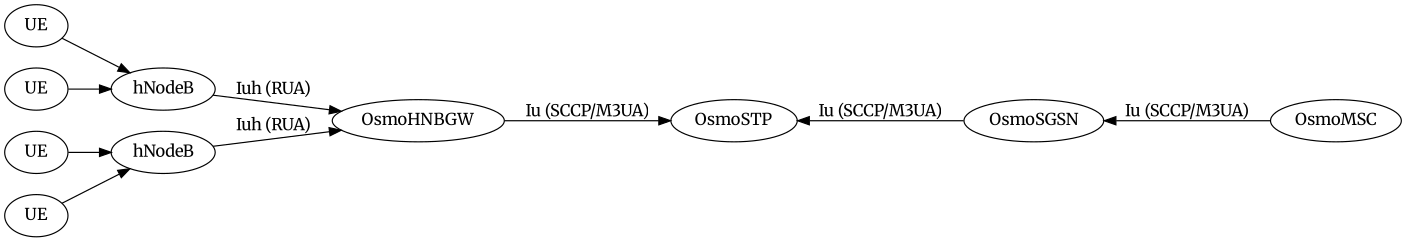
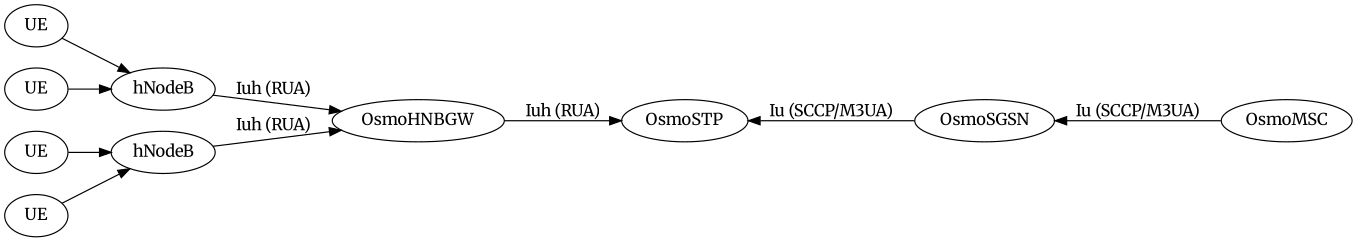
edge "OsmoHNBGW" -> "OsmoSTP": label "Iu (SCCP/M3UA)" -> "Iuh (RUA)"
